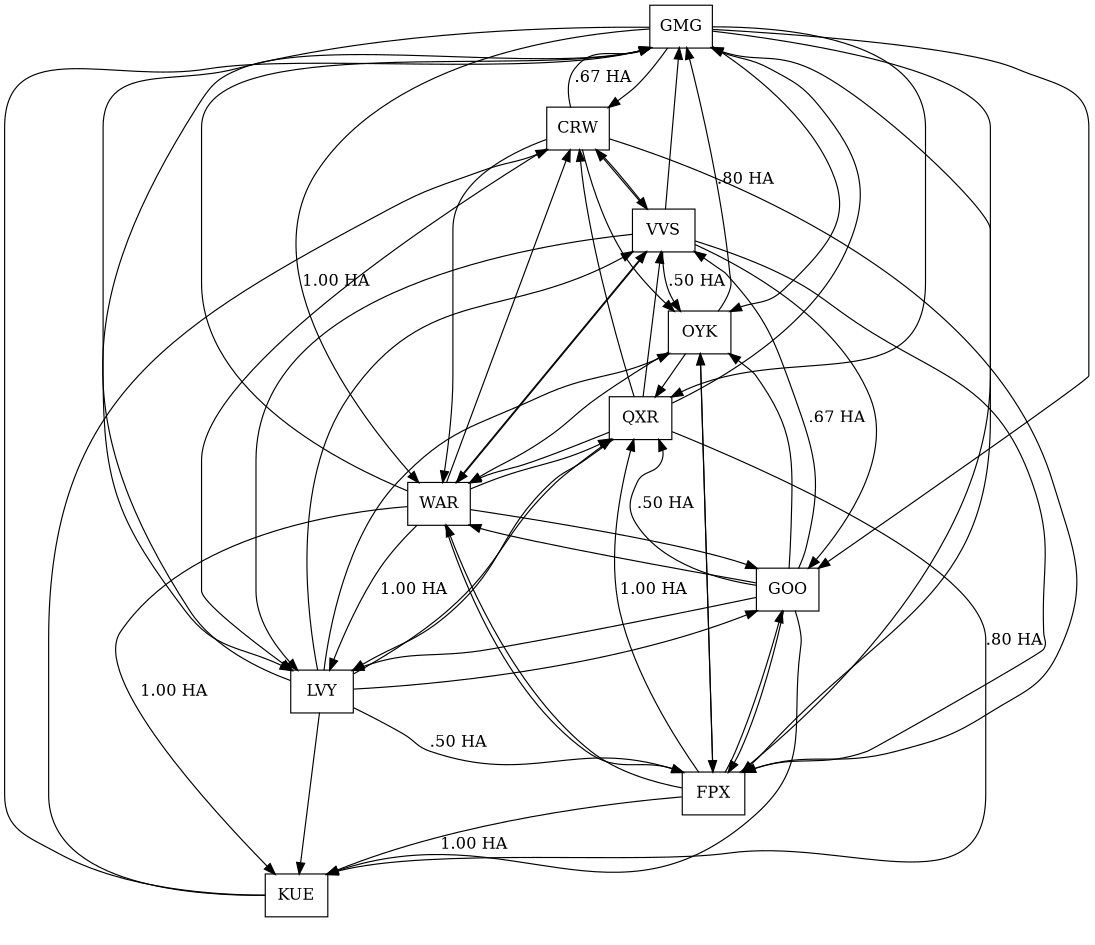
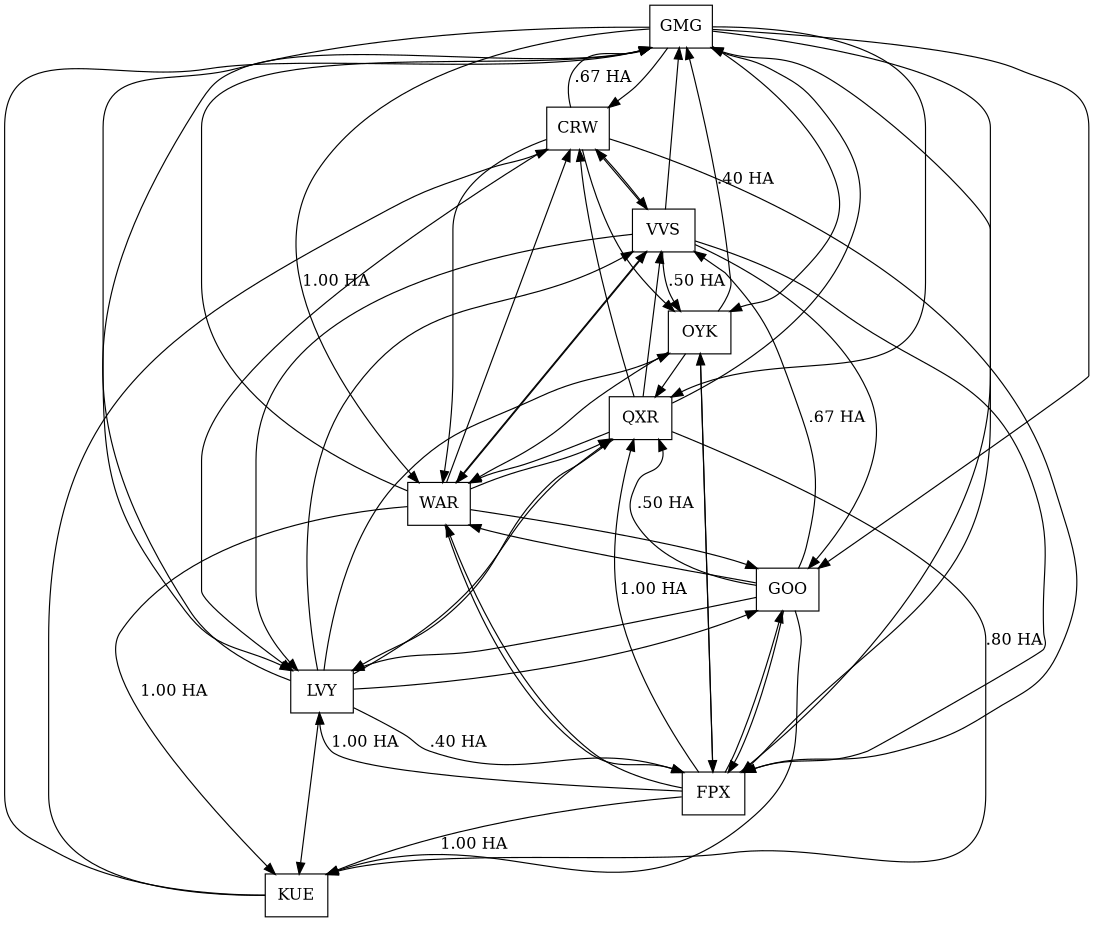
edge "OYK" -> "GMG": label ".80 HA" -> ".40 HA"
edge "GOO" -> "OYK": removed
edge "WAR" -> "LVY": now "FPX" -> "LVY"
edge "LVY" -> "FPX": label ".50 HA" -> ".40 HA"
